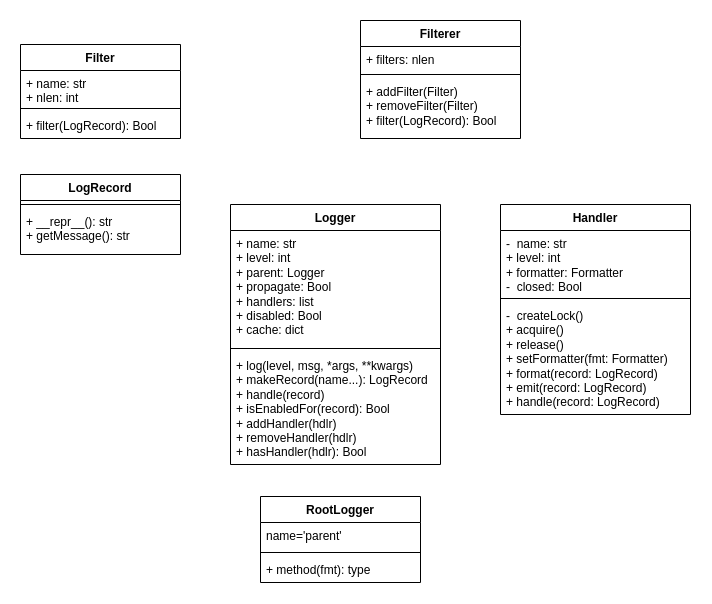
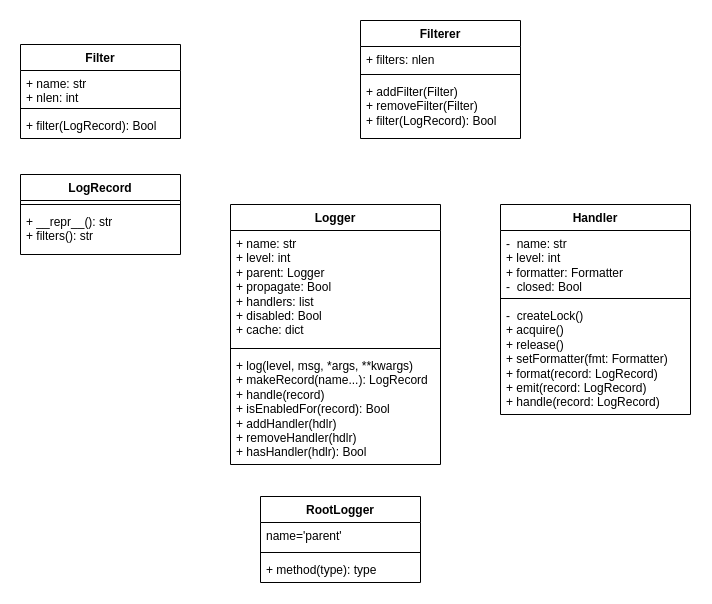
node "+ __repr__(): str + getMessage(): str": label "+ __repr__(): str + getMessage(): str" -> "+ __repr__(): str + filters(): str"
node "+ method(fmt): type": label "+ method(fmt): type" -> "+ method(type): type"
